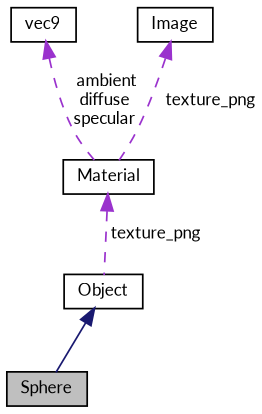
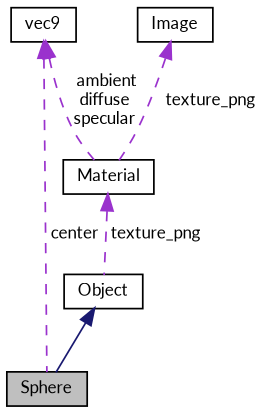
edge "Sphere" -> "vec9": added, label "center"
